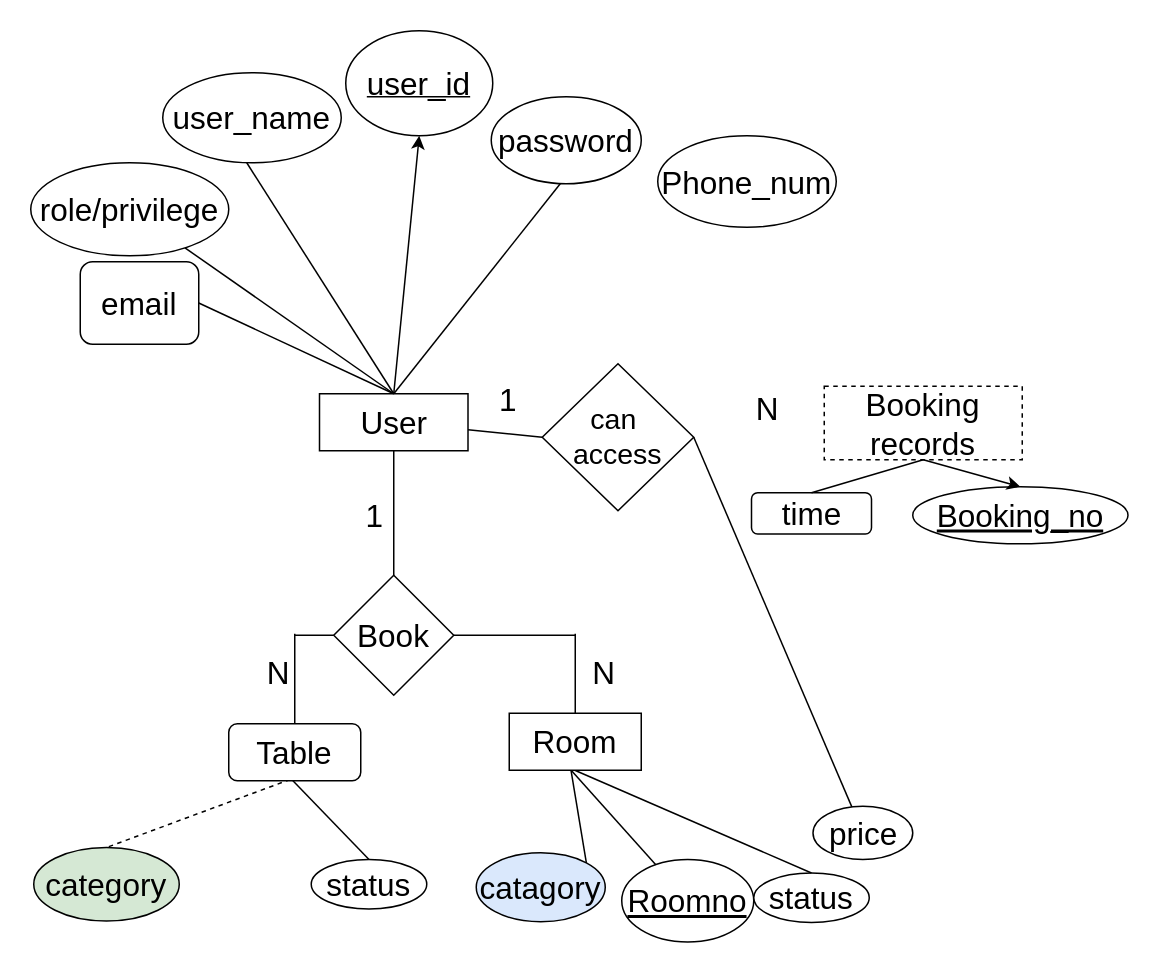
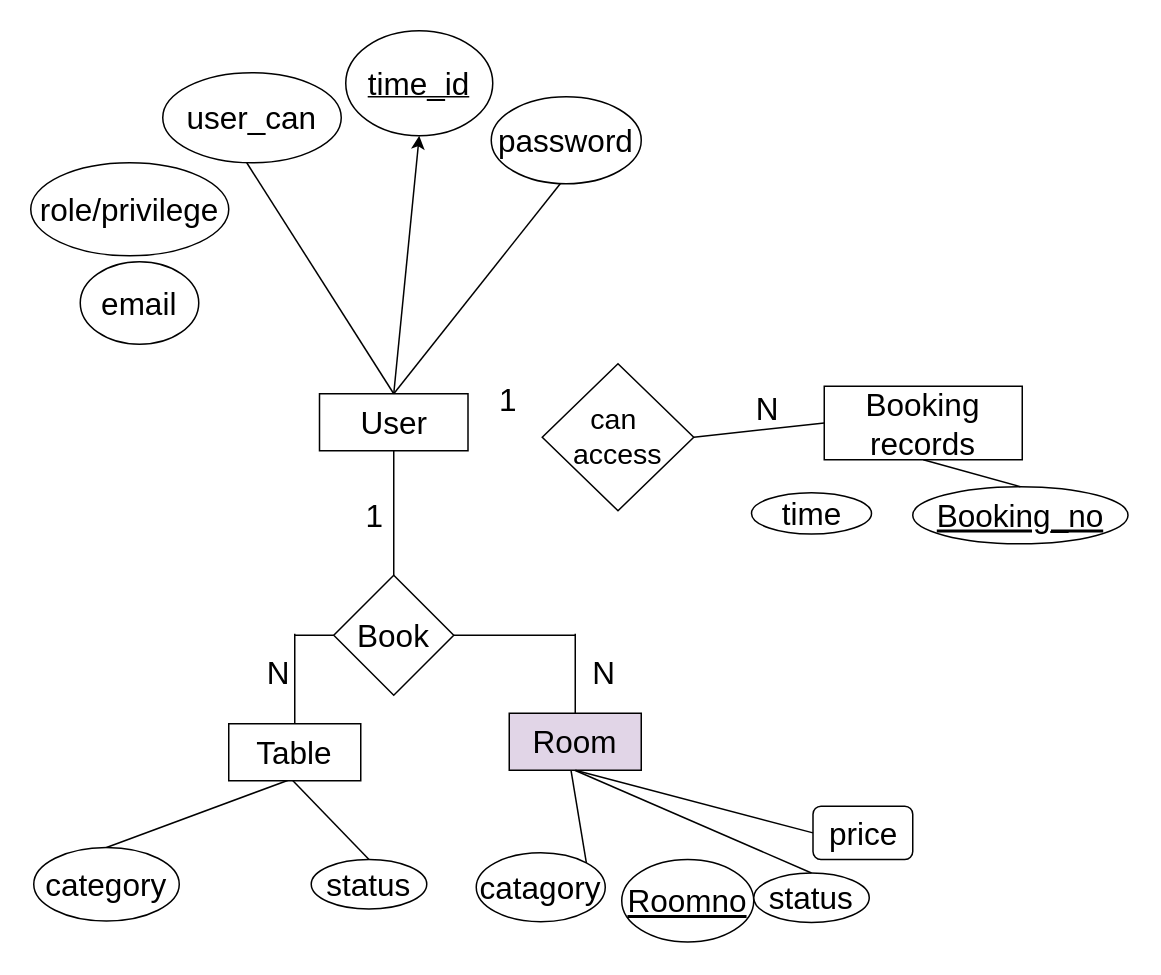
node "user_id": label "user_id" -> "time_id"
node "user_name": label "user_name" -> "user_can"
node "Phone_num": removed
node "email": shape rounded rectangle -> ellipse
edge "role/privilege" -- "User": removed
edge "email" -- "User": removed
node "Booking records": style dashed -> solid
edge "User" -- "can access": removed
edge "Booking records" -- "time": removed
edge "Booking records" -> "Booking_no": arrowhead classic -> none
node "time": shape rounded rectangle -> ellipse
edge "can access" -- "price": now "can access" -- "Booking records"
node "Room": fillcolor #ffffff -> #e1d5e7
node "Table": shape rounded rectangle -> rectangle
edge "Room" -- "price": added
edge "Table" -- "category": style dashed -> solid
edge "Room" -- "Roomno": removed
node "price": shape ellipse -> rounded rectangle
node "category": fillcolor #d5e8d4 -> #ffffff
node "catagory": fillcolor #dae8fc -> #ffffff
